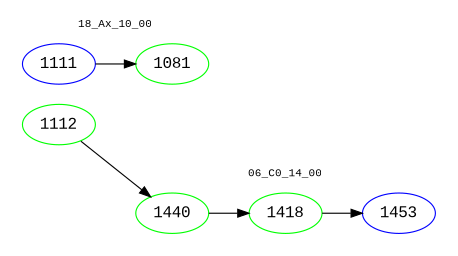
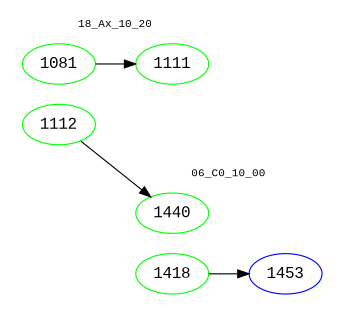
cluster "18_Ax_10_00": label "18_Ax_10_00" -> "18_Ax_10_20"
node "1111": color blue -> green
edge "1111" -> "1081": reversed
cluster "06_C0_14_00": label "06_C0_14_00" -> "06_C0_10_00"
edge "1440" -> "1418": removed
